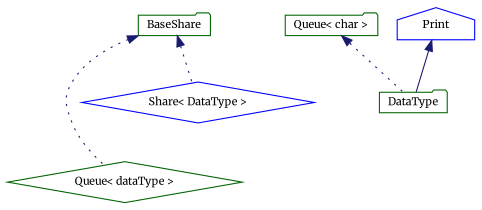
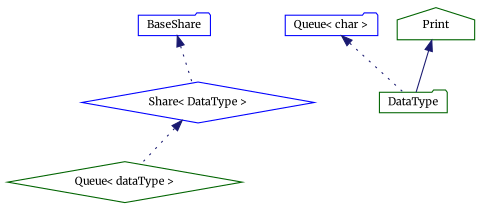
node "BaseShare": color darkgreen -> blue
node "Queue< char >": color darkgreen -> blue
node "Print": color blue -> darkgreen
edge "Queue< dataType >" -> "BaseShare": now "Queue< dataType >" -> "Share< DataType >"
